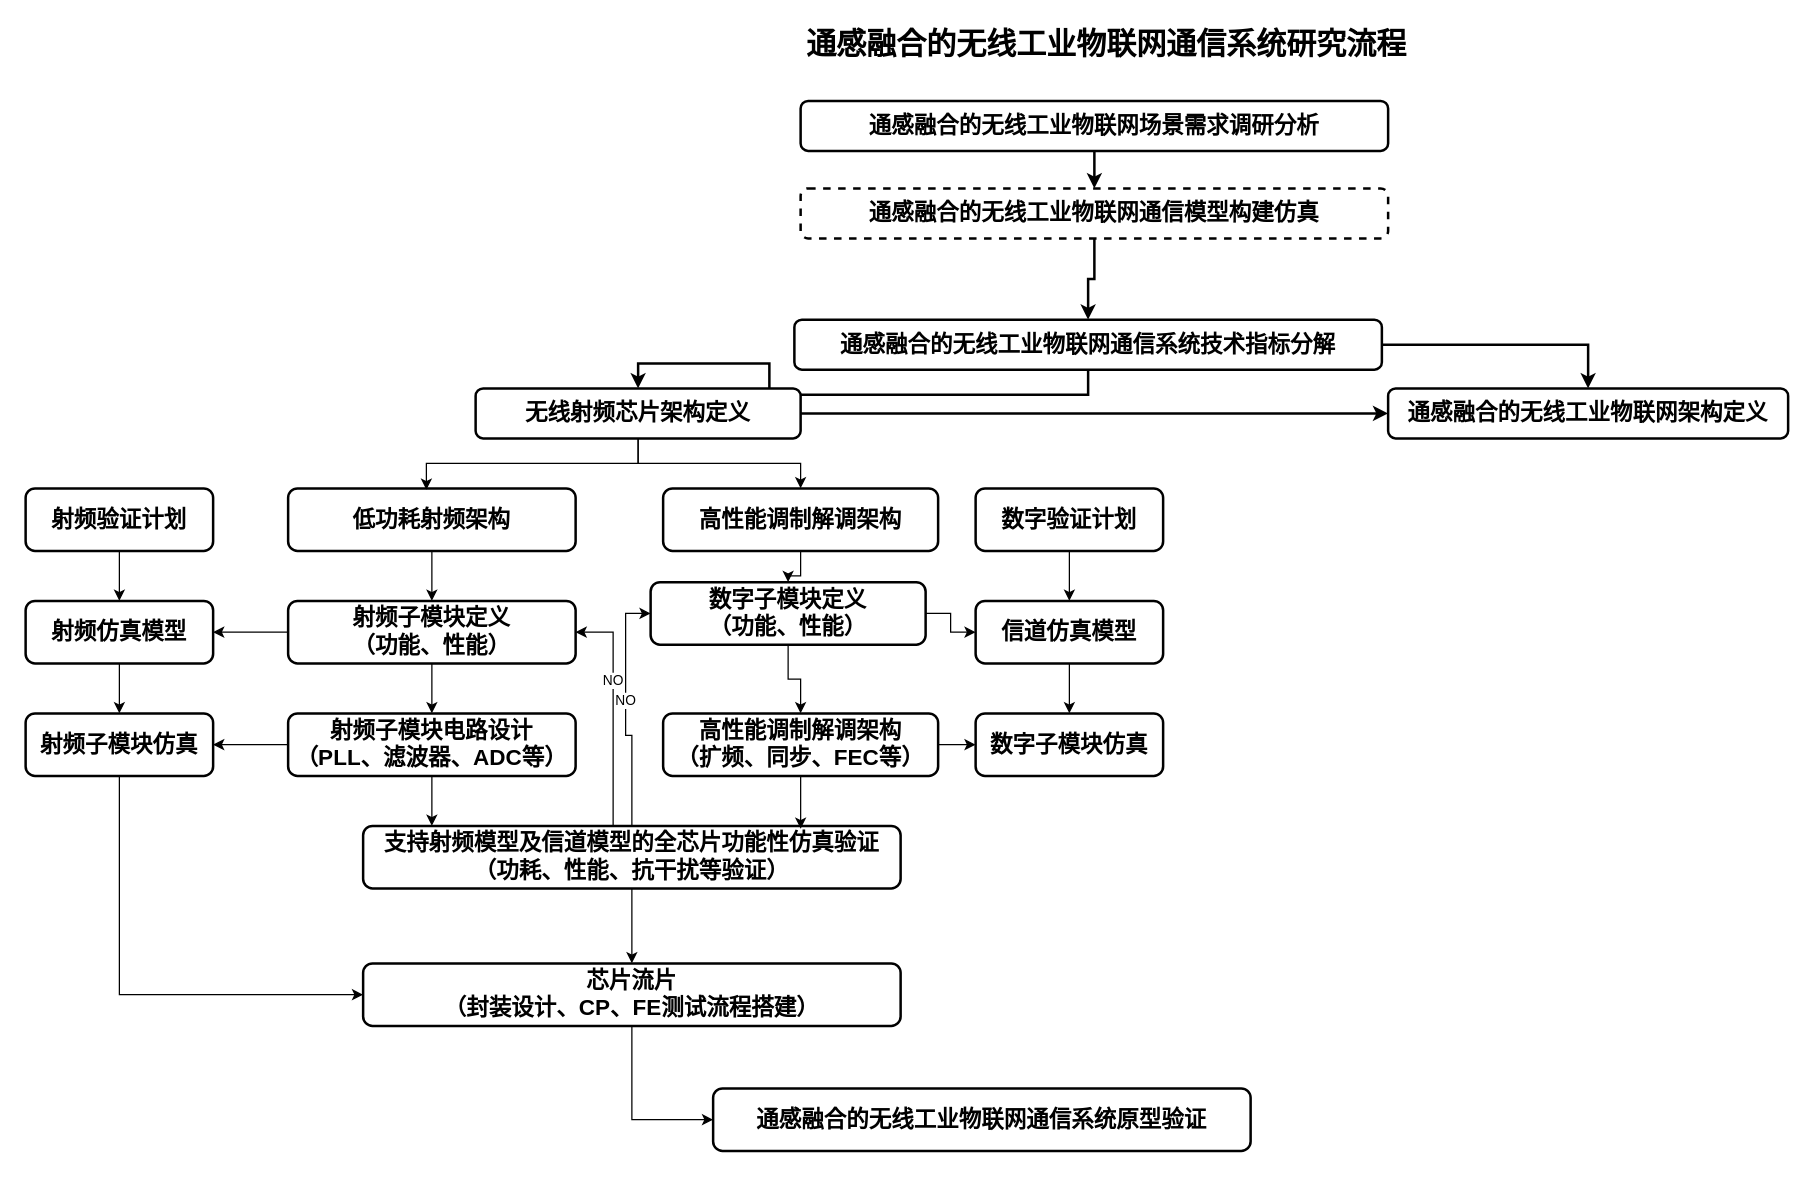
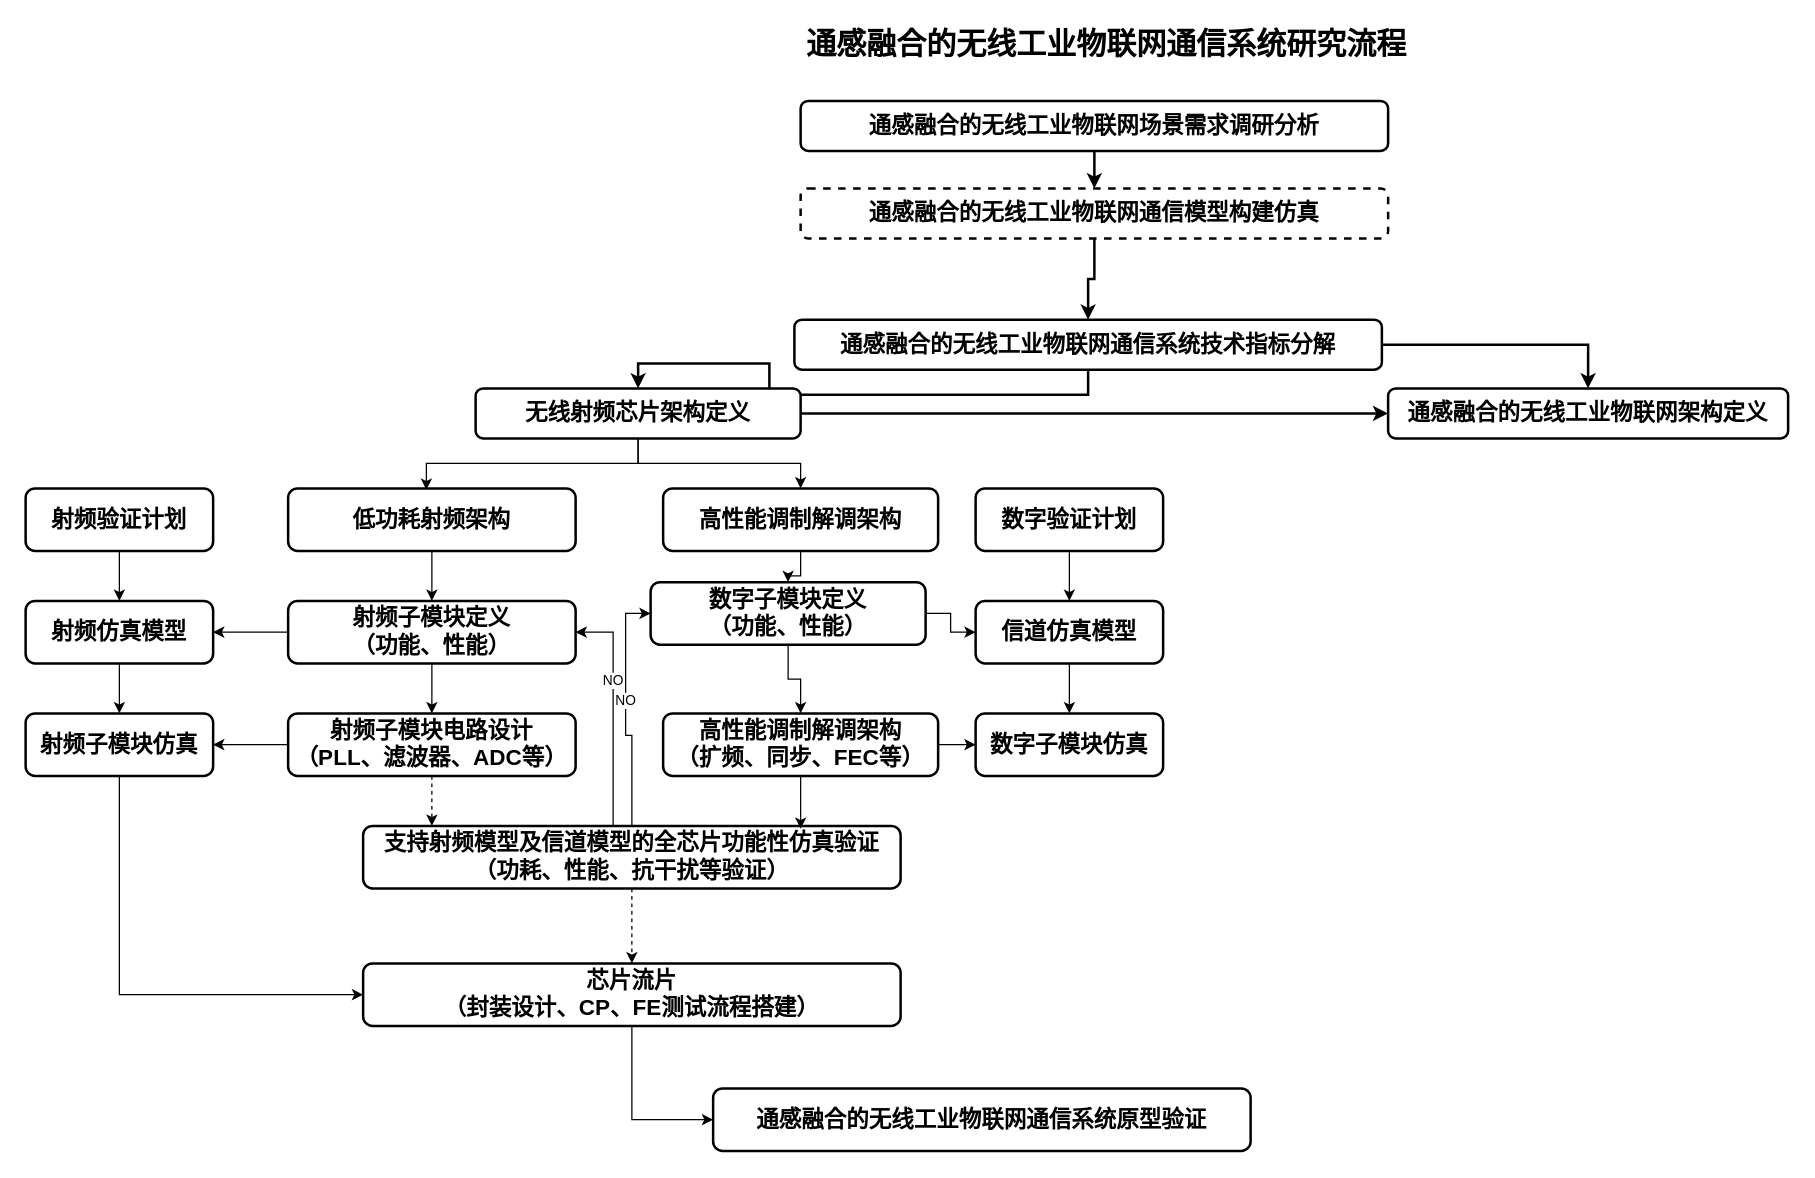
edge "射频子模块电路设计 （PLL、滤波器、ADC等）" -> "支持射频模型及信道模型的全芯片功能性仿真验证 （功耗、性能、抗干扰等验证）": style solid -> dashed
edge "支持射频模型及信道模型的全芯片功能性仿真验证 （功耗、性能、抗干扰等验证）" -> "芯片流片 （封装设计、CP、FE测试流程搭建）": style solid -> dashed
